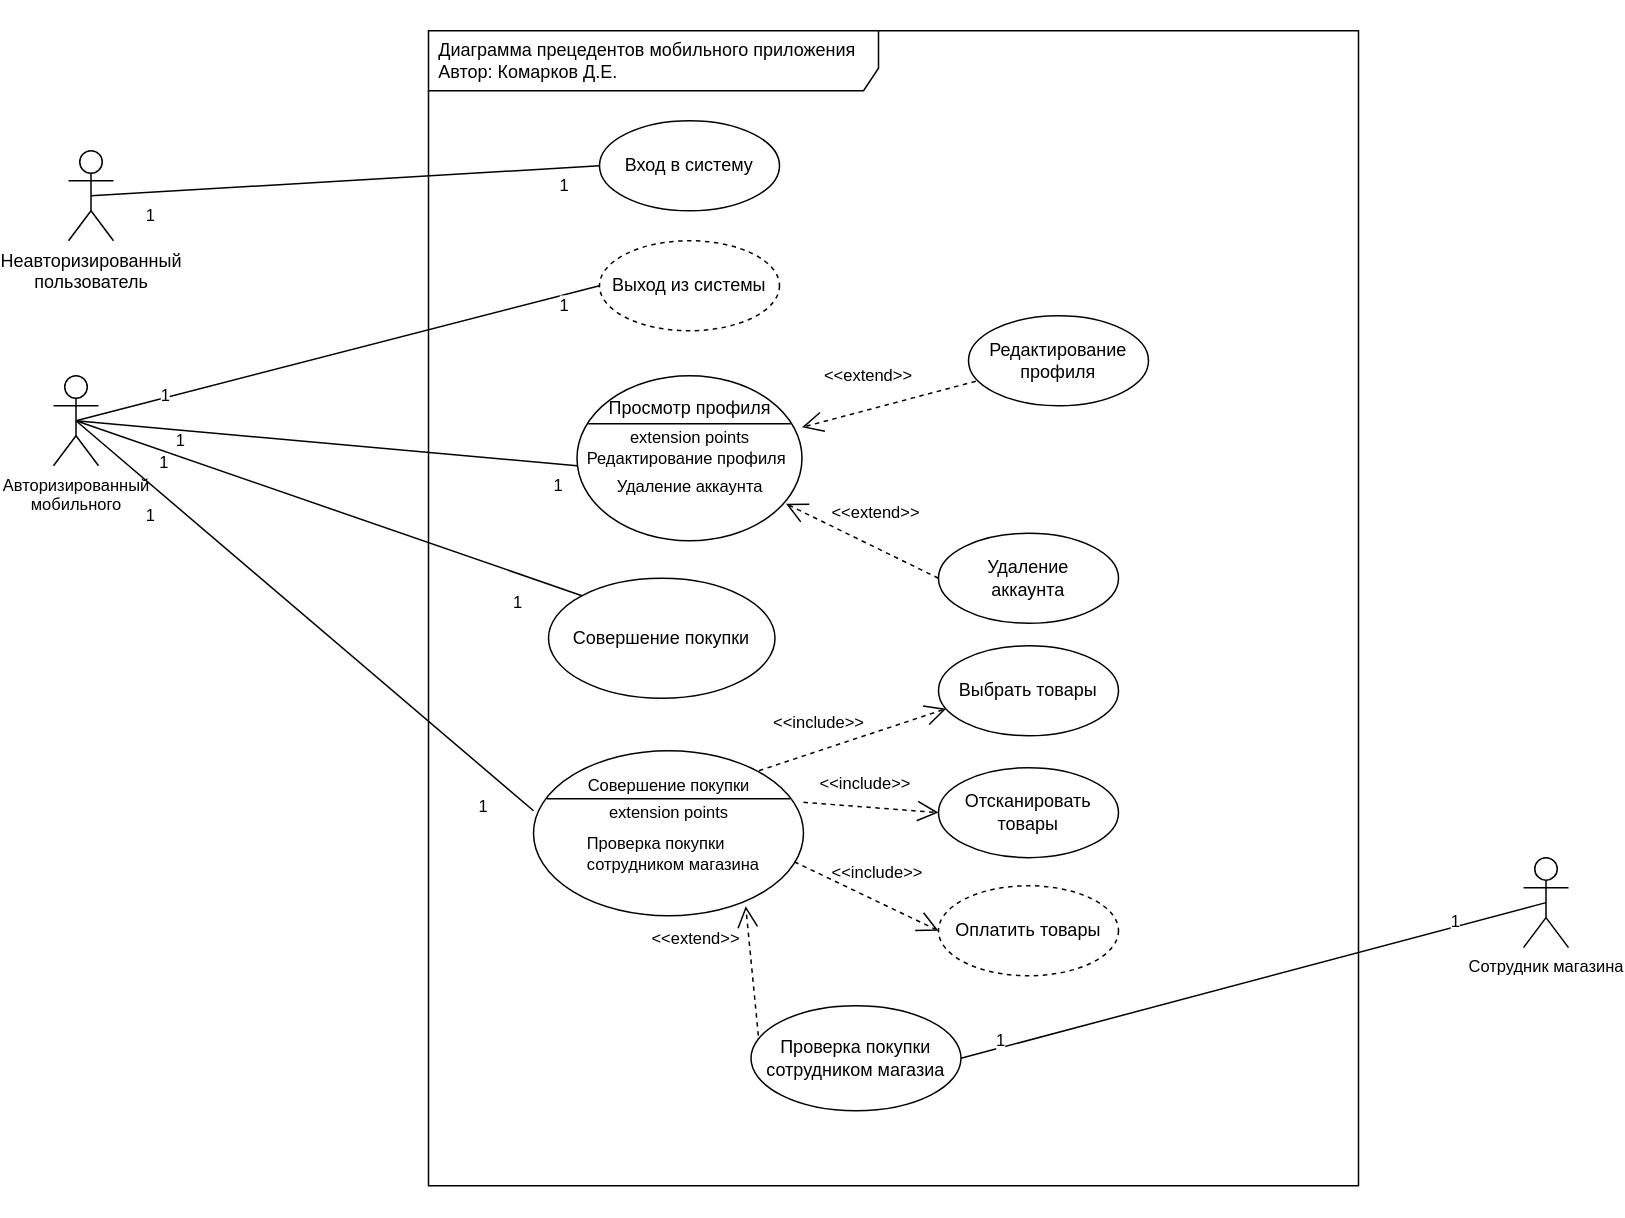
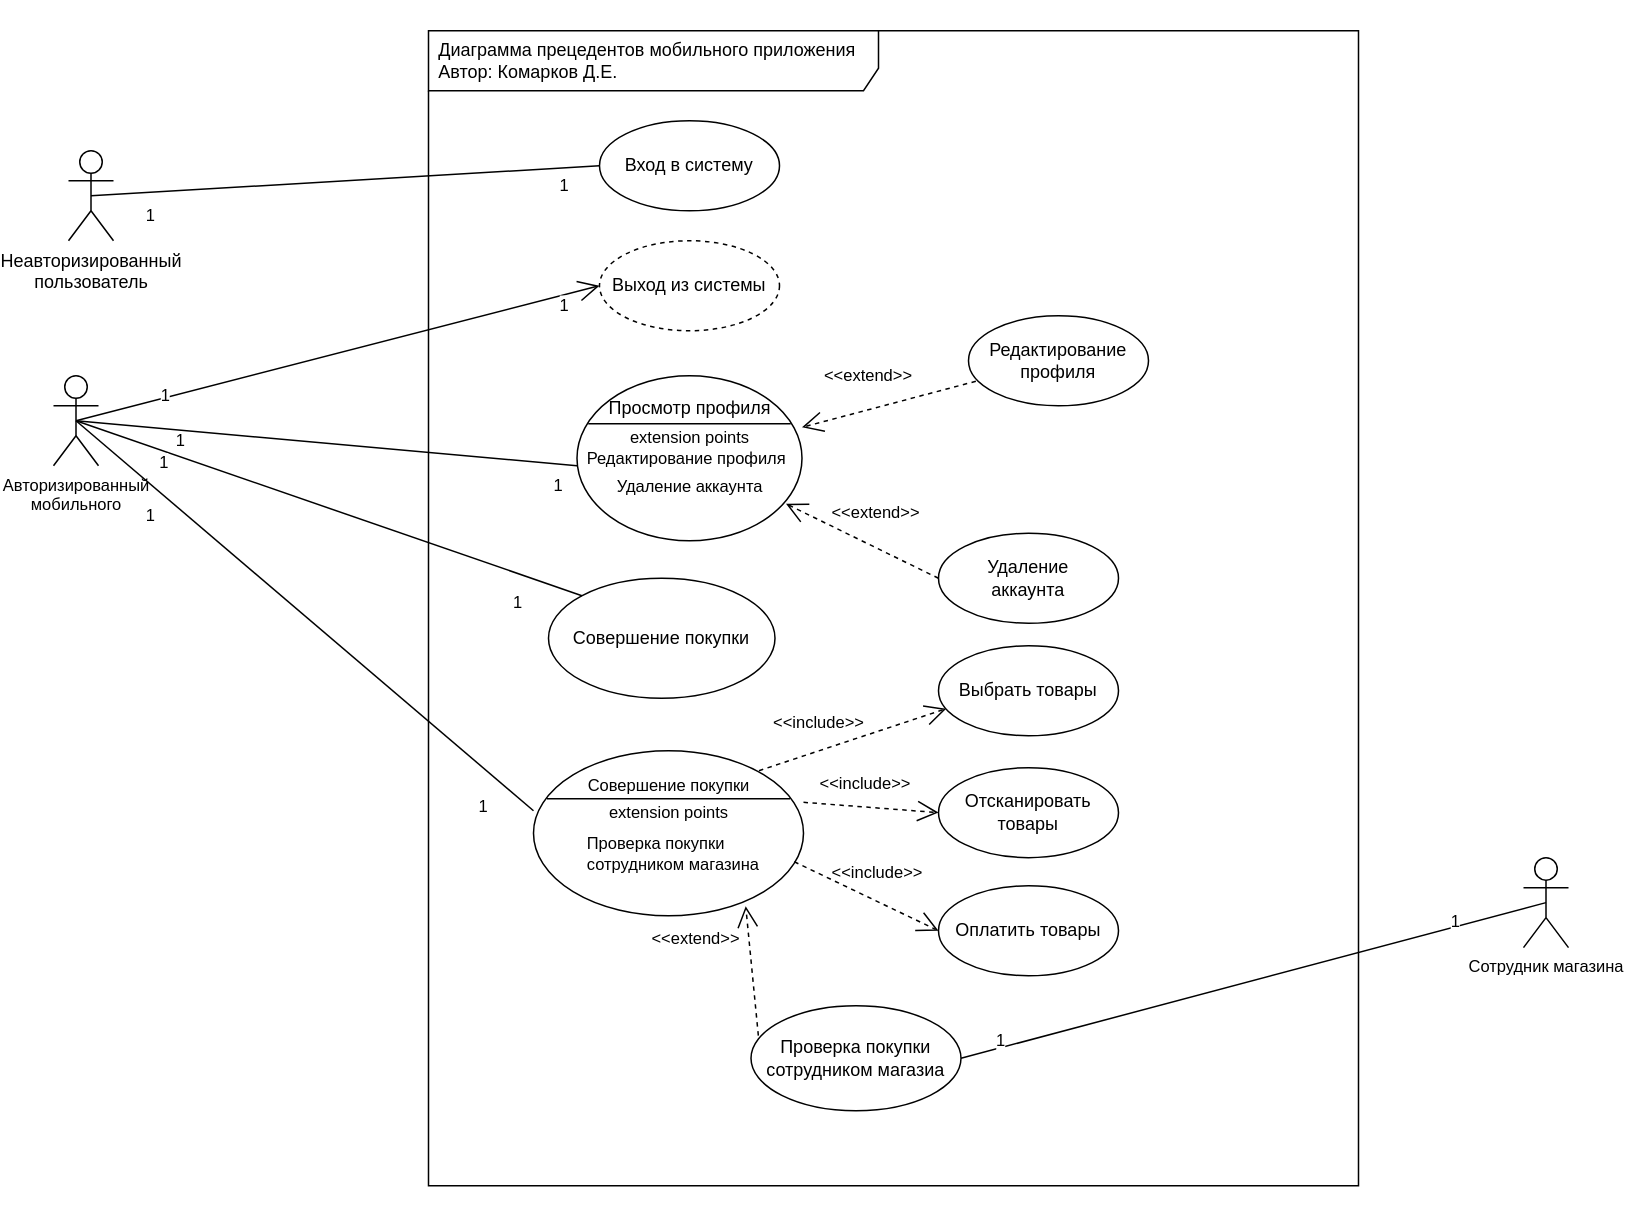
edge "Выход из системы" -- "Авторизированный мобильного": arrowhead none -> open
node "Оплатить товары": style dashed -> solid
